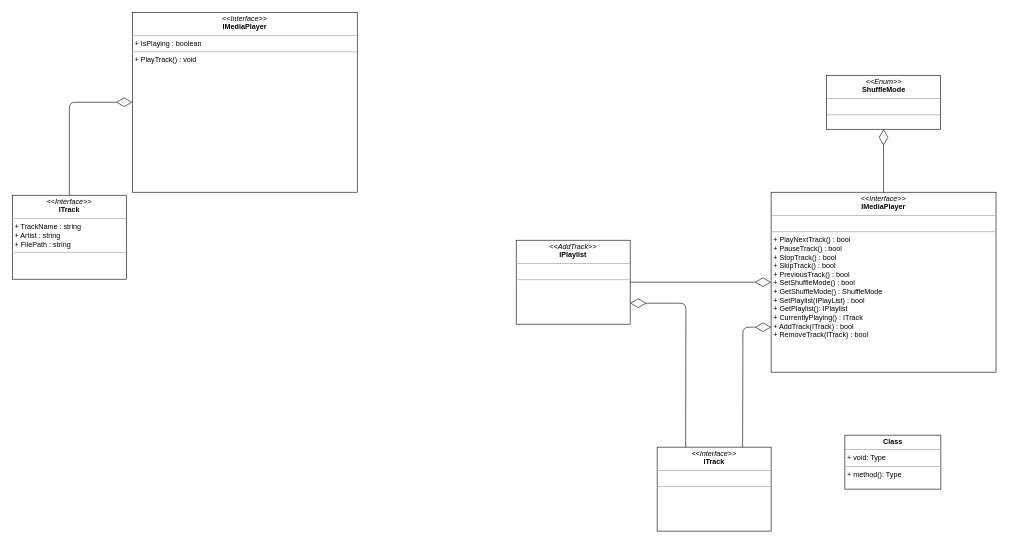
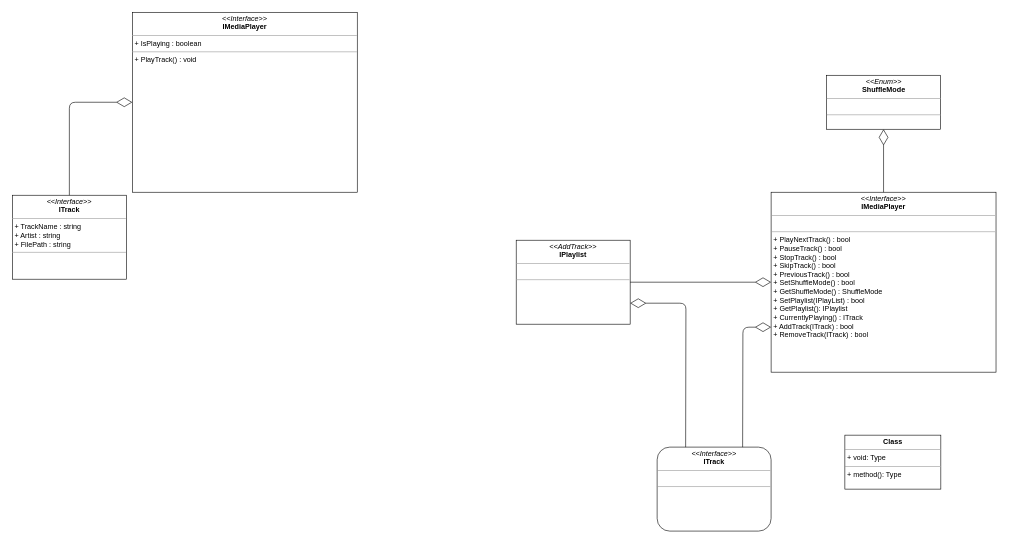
node "<<Interface>> ITrack": shape rectangle -> rounded rectangle
